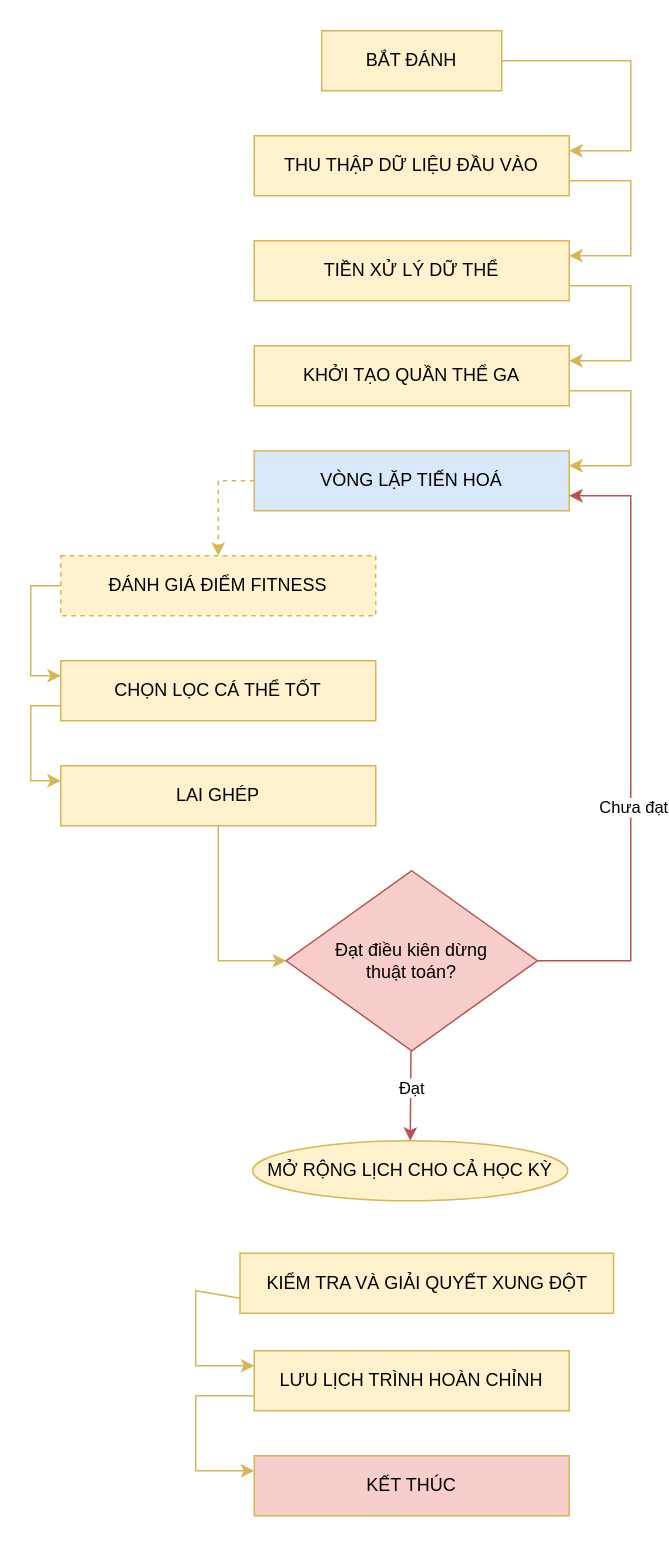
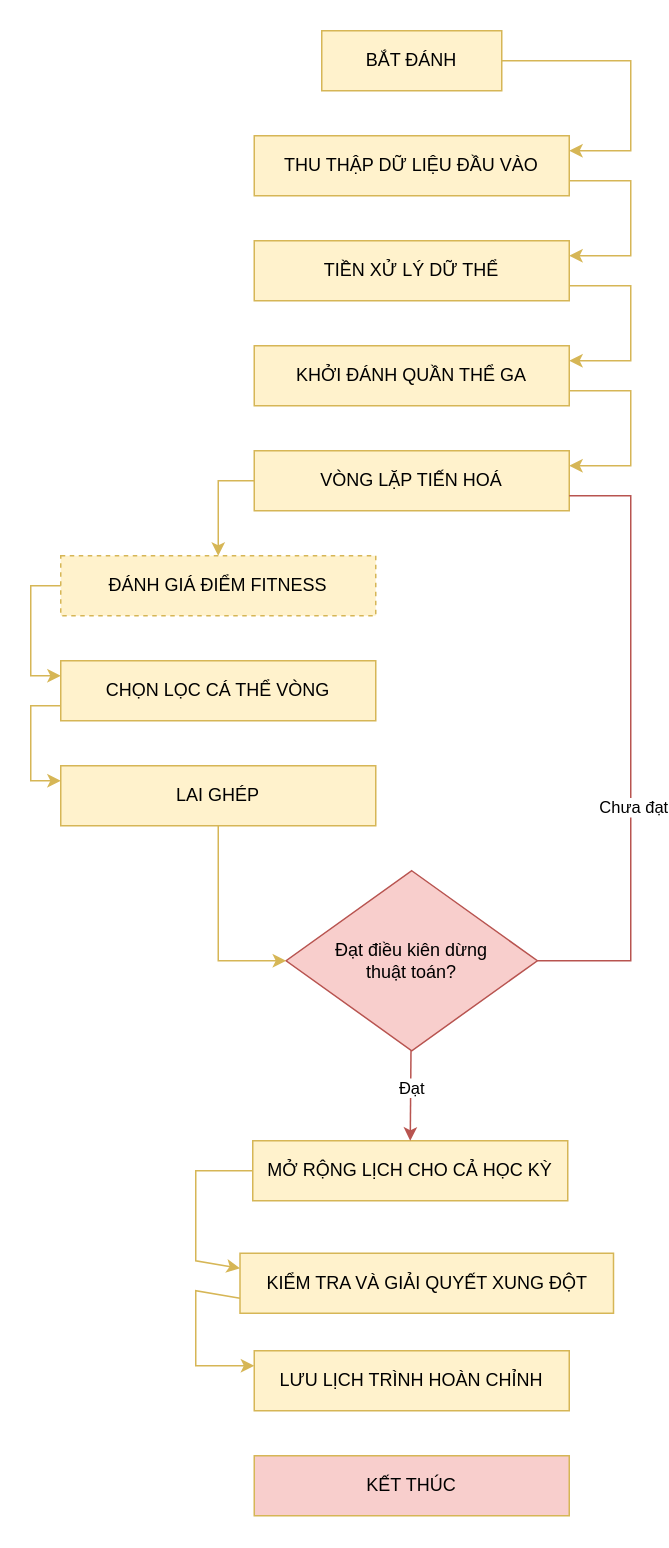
node "KHỞI TẠO QUẦN THỂ GA": label "KHỞI TẠO QUẦN THỂ GA" -> "KHỞI ĐÁNH QUẦN THỂ GA"
node "VÒNG LẶP TIẾN HOÁ": fillcolor #dae8fc -> #fff2cc
edge "VÒNG LẶP TIẾN HOÁ" -> "ĐÁNH GIÁ ĐIỂM FITNESS": style dashed -> solid
edge "Đạt điều kiên dừng thuật toán?" -> "VÒNG LẶP TIẾN HOÁ": arrowhead classic -> none
node "CHỌN LỌC CÁ THỂ TỐT": label "CHỌN LỌC CÁ THỂ TỐT" -> "CHỌN LỌC CÁ THỂ VÒNG"
node "MỞ RỘNG LỊCH CHO CẢ HỌC KỲ": shape ellipse -> rectangle
edge "MỞ RỘNG LỊCH CHO CẢ HỌC KỲ" -> "KIỂM TRA VÀ GIẢI QUYẾT XUNG ĐỘT": added
edge "LƯU LỊCH TRÌNH HOÀN CHỈNH" -> "KẾT THÚC": removed
